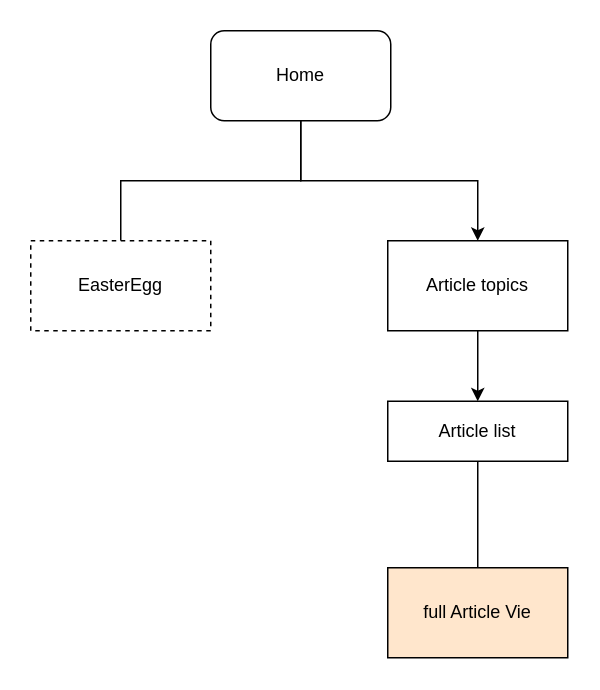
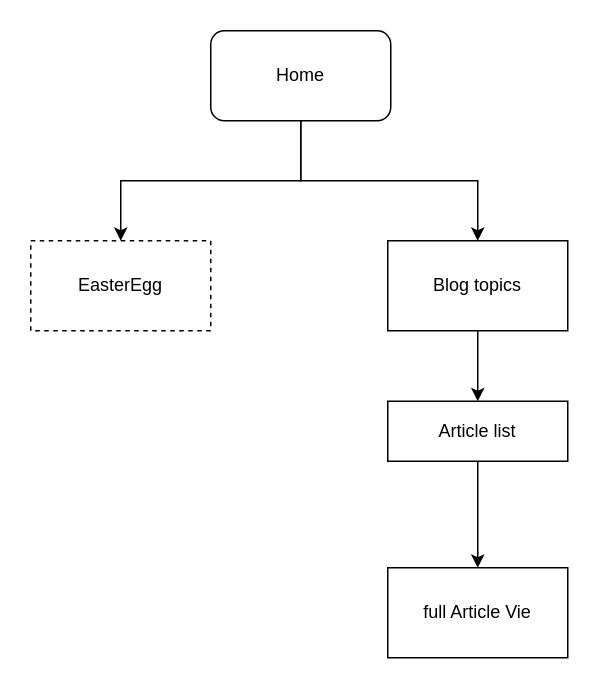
edge "Home" -- "EasterEgg": arrowhead none -> classic
node "Article topics": label "Article topics" -> "Blog topics"
edge "Article list" -- "full Article Vie": arrowhead none -> classic
node "full Article Vie": fillcolor #ffe6cc -> #ffffff
